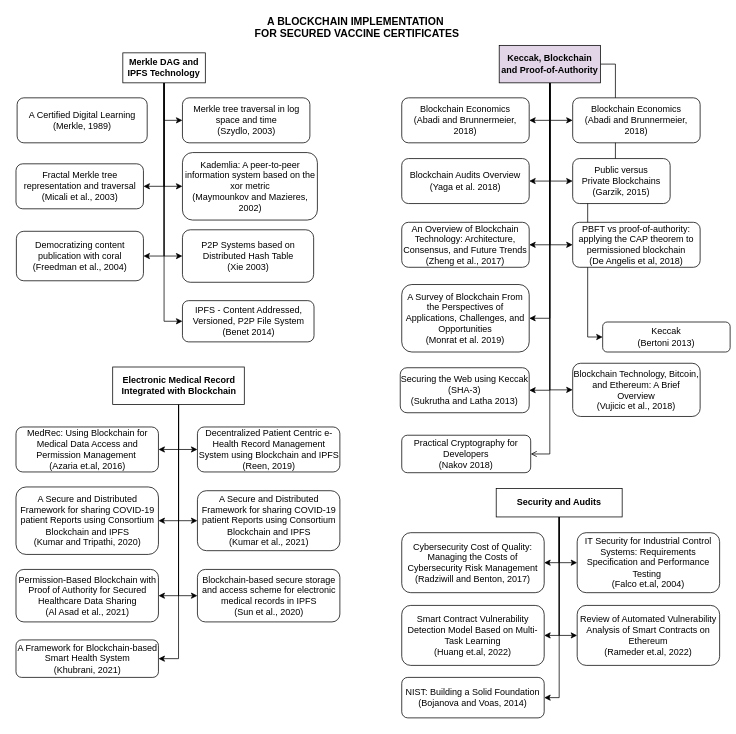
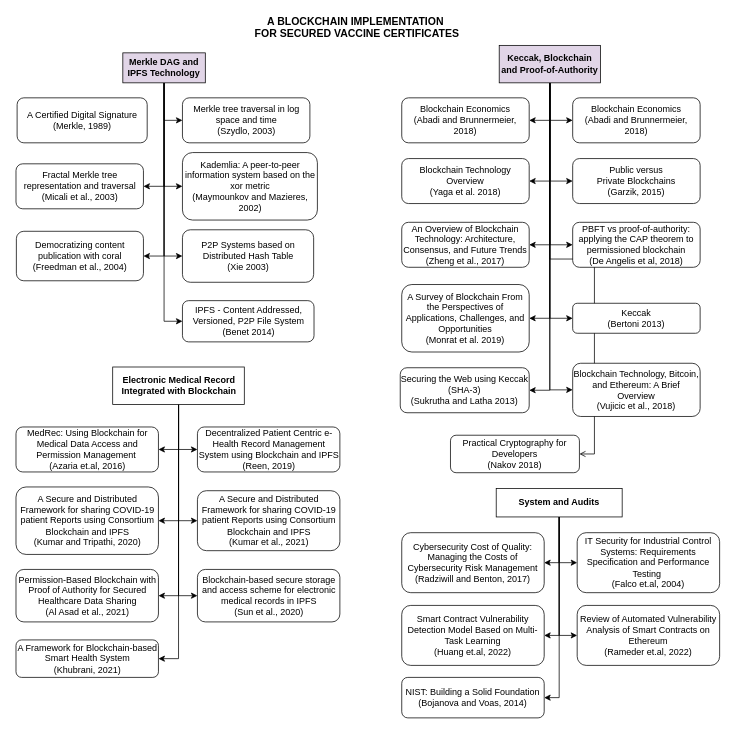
node "Merkle DAG and IPFS Technology": fillcolor #ffffff -> #e1d5e7
node "A Certified Digital Learning (Merkle, 1989)": label "A Certified Digital Learning (Merkle, 1989)" -> "A Certified Digital Signature (Merkle, 1989)"
node "Blockchain Audits Overview (Yaga et al. 2018)": label "Blockchain Audits Overview (Yaga et al. 2018)" -> "Blockchain Technology Overview (Yaga et al. 2018)"
node "Public versus Private Blockchains (Garzik, 2015)": size 98x45 -> 128x45
node "Keccak (Bertoni 2013)": moved (666, 337) -> (636, 318)
node "Practical Cryptography for Developers (Nakov 2018)": moved (466, 454) -> (515, 454)
node "Security and Audits": label "Security and Audits" -> "System and Audits"
